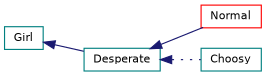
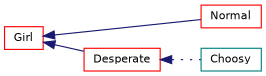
edge "Normal" -> "Desperate": now "Normal" -> "Girl"
node "Girl": color teal -> red
node "Desperate": color teal -> red
